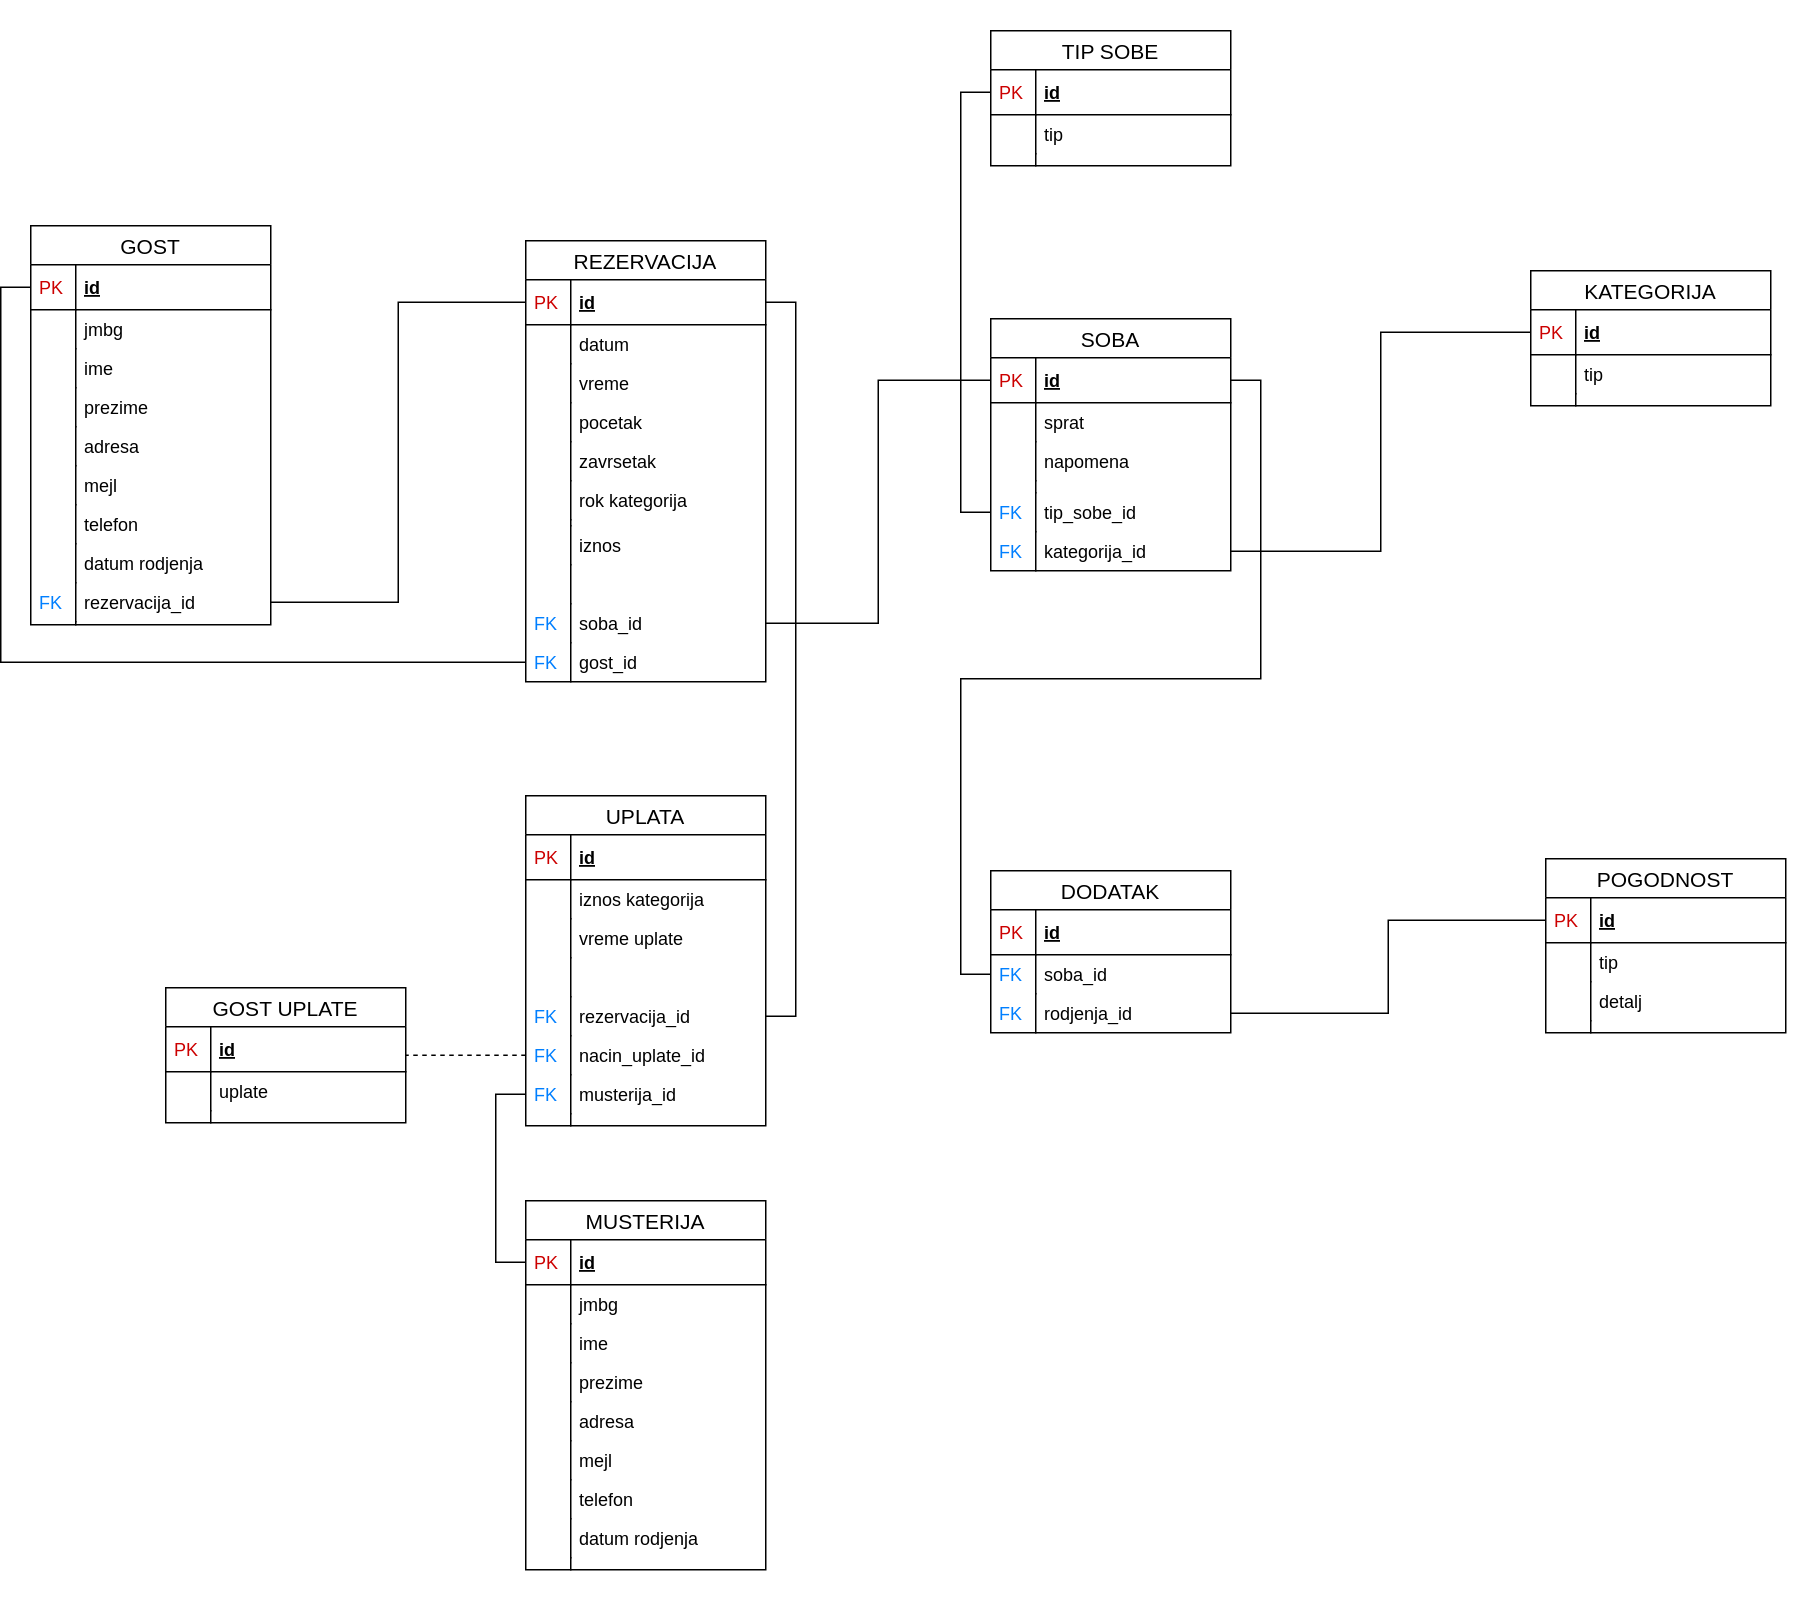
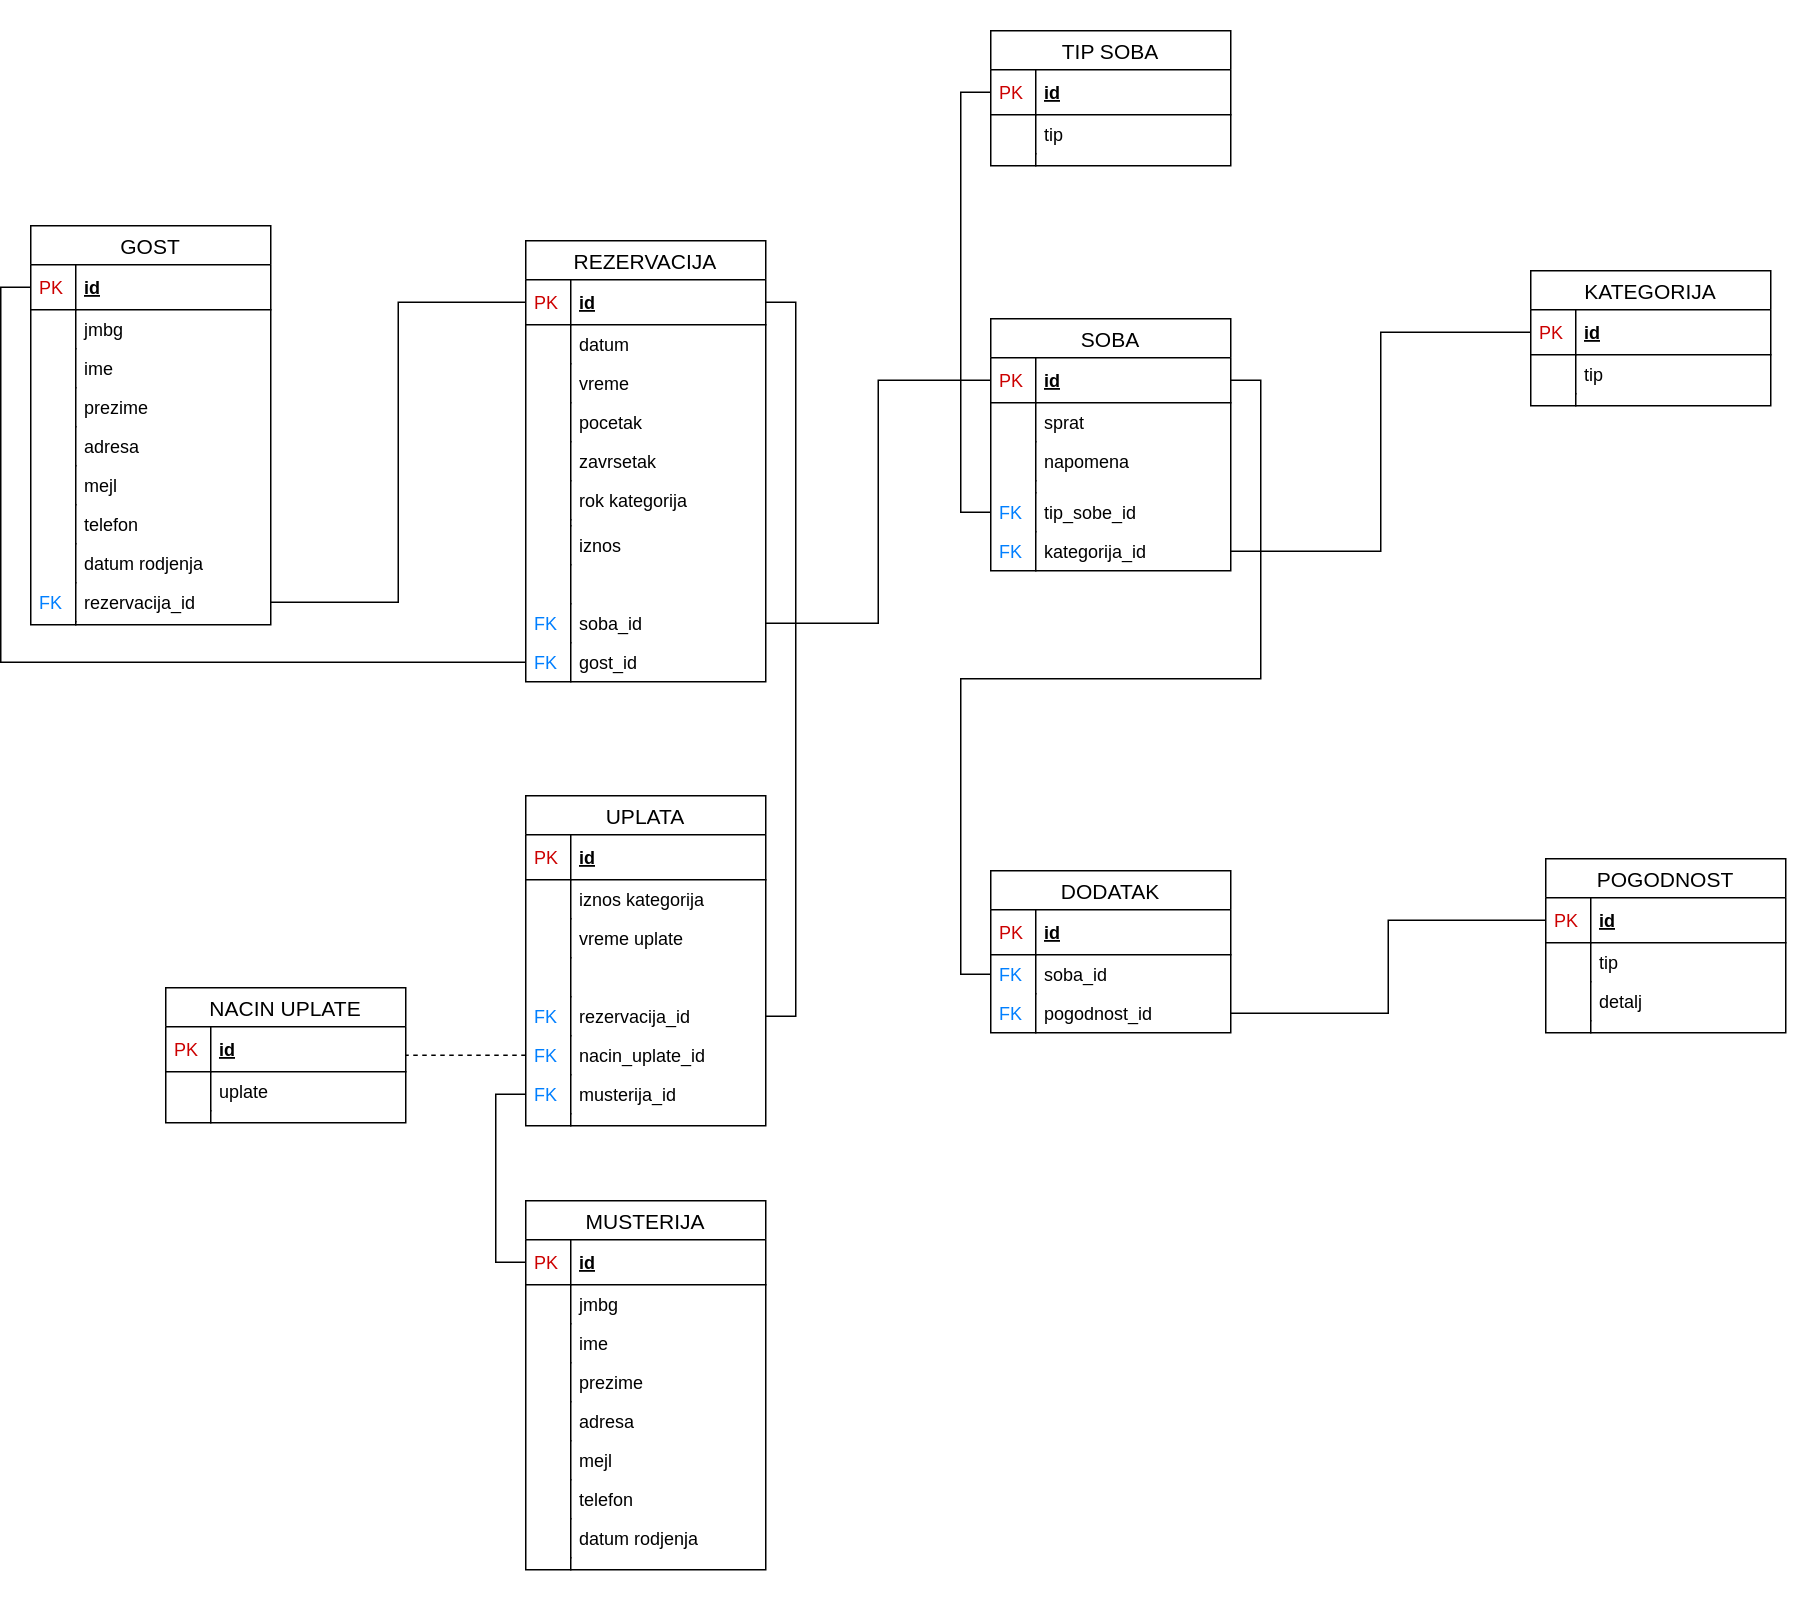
node "TIP SOBE": label "TIP SOBE" -> "TIP SOBA"
node "GOST UPLATE": label "GOST UPLATE" -> "NACIN UPLATE"
node "rodjenja_id": label "rodjenja_id" -> "pogodnost_id"
